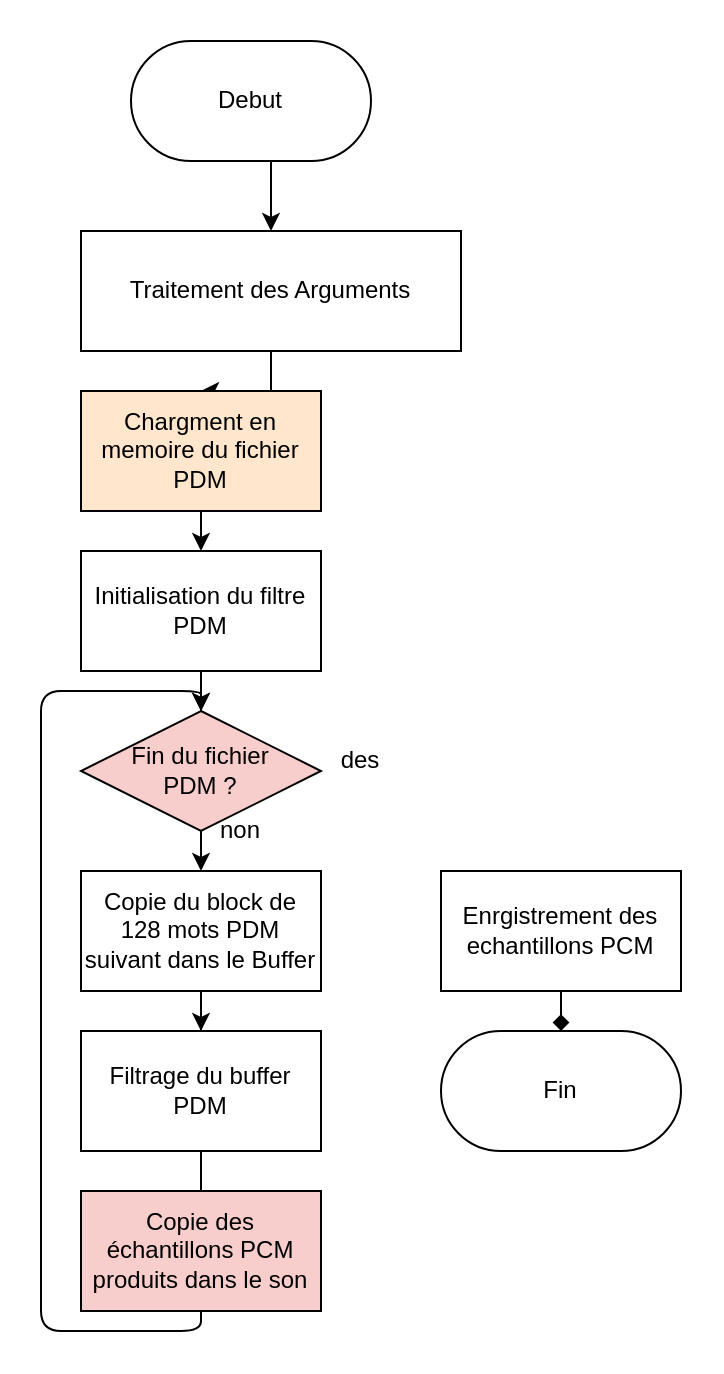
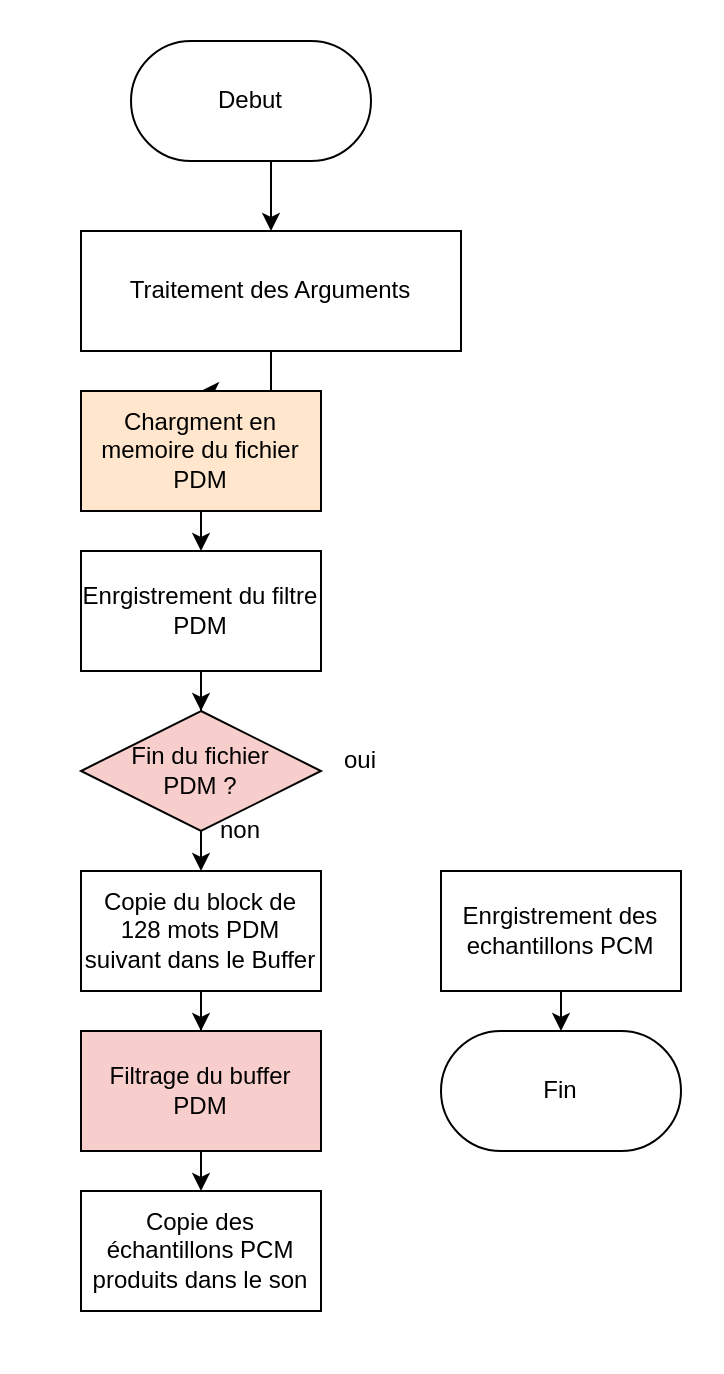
node "Initialisation du filtre PDM": label "Initialisation du filtre PDM" -> "Enrgistrement du filtre PDM"
node "des": label "des" -> "oui"
edge "Enrgistrement des echantillons PCM" -> "Fin": arrowhead diamond -> classic
edge "Copie des échantillons PCM produits dans le son" -> "Fin du fichier PDM ?": removed
node "Filtrage du buffer PDM": fillcolor #ffffff -> #f8cecc
edge "Filtrage du buffer PDM" -- "Copie des échantillons PCM produits dans le son": arrowhead none -> classic
node "Copie des échantillons PCM produits dans le son": fillcolor #f8cecc -> #ffffff
